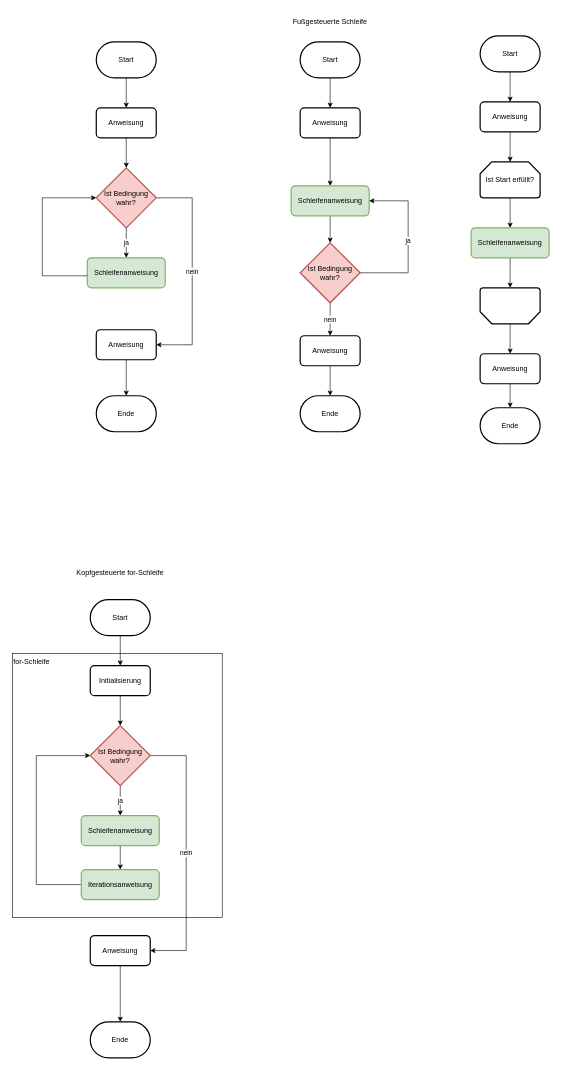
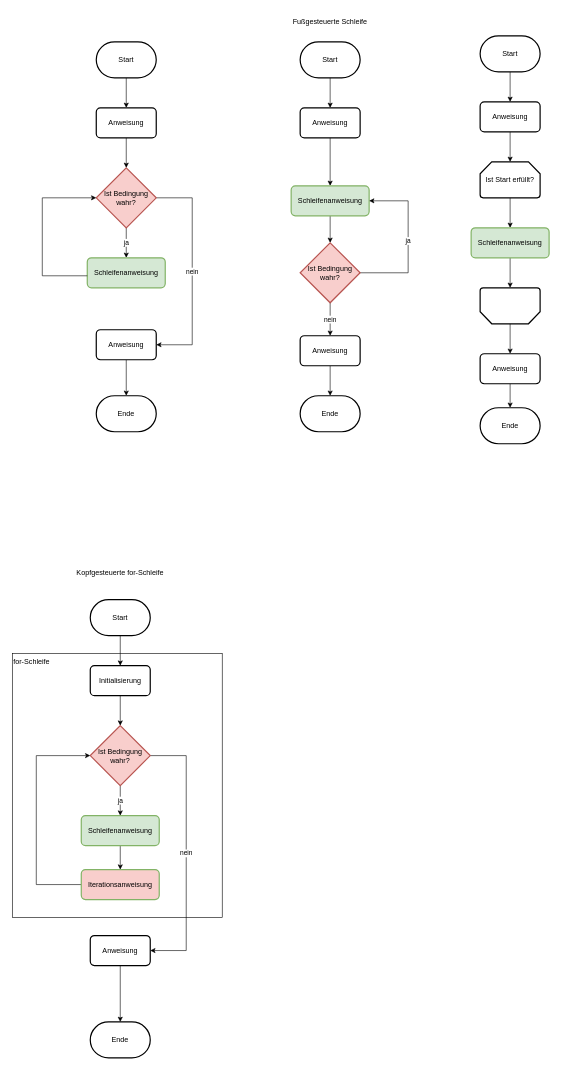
node "Iterationsanweisung": fillcolor #d5e8d4 -> #f8cecc
